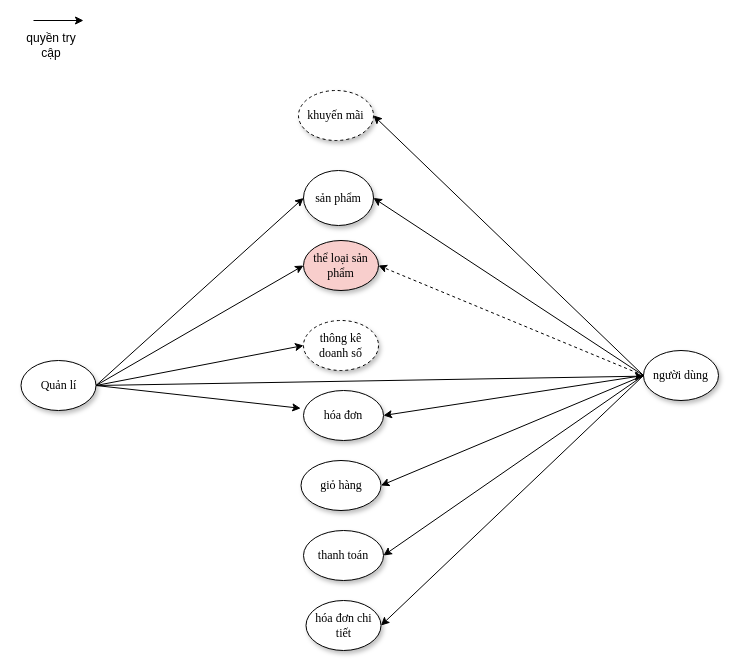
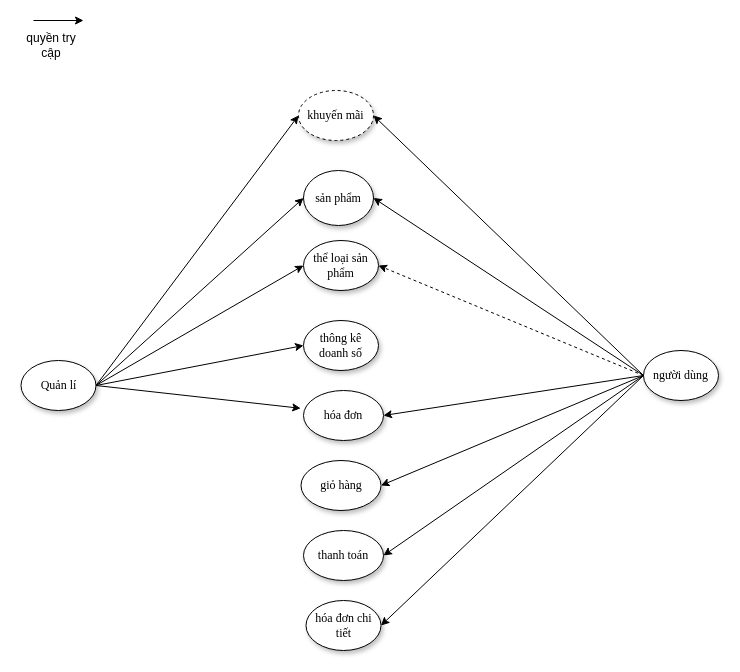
node "thể loại sản phẩm": fillcolor #f8cecc -> #ffffff
node "thông kê doanh số": style dashed -> solid
edge "Quản lí" -> "người dùng": now "Quản lí" -> "khuyến mãi"
